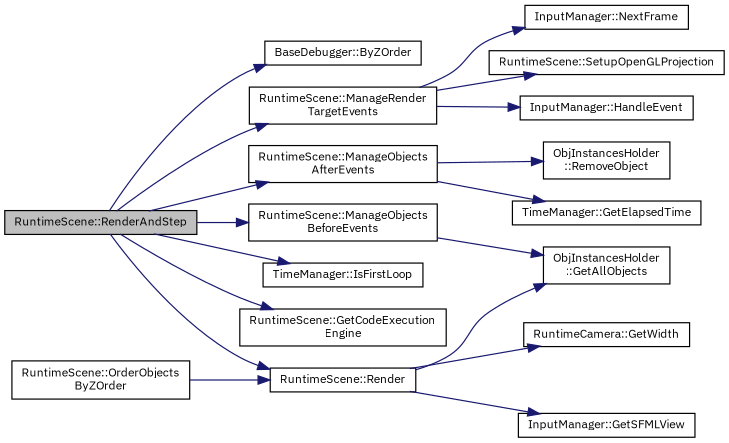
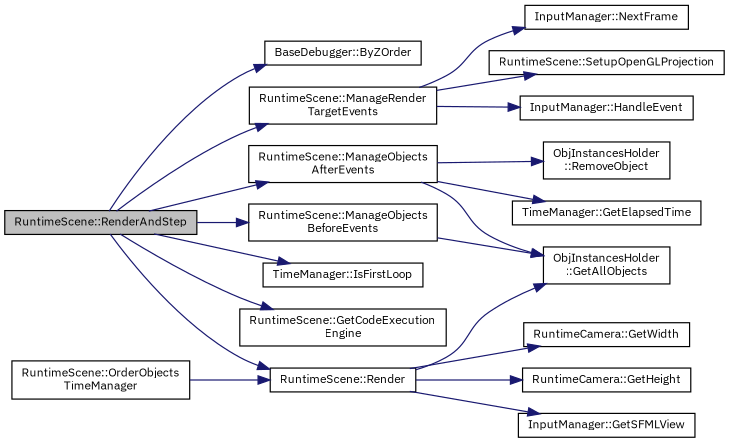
edge "RuntimeScene::ManageObjects AfterEvents" -> "ObjInstancesHolder ::GetAllObjects": added
node "RuntimeScene::OrderObjects ByZOrder": label "RuntimeScene::OrderObjects ByZOrder" -> "RuntimeScene::OrderObjects TimeManager"
node "RuntimeCamera::GetHeight": added
